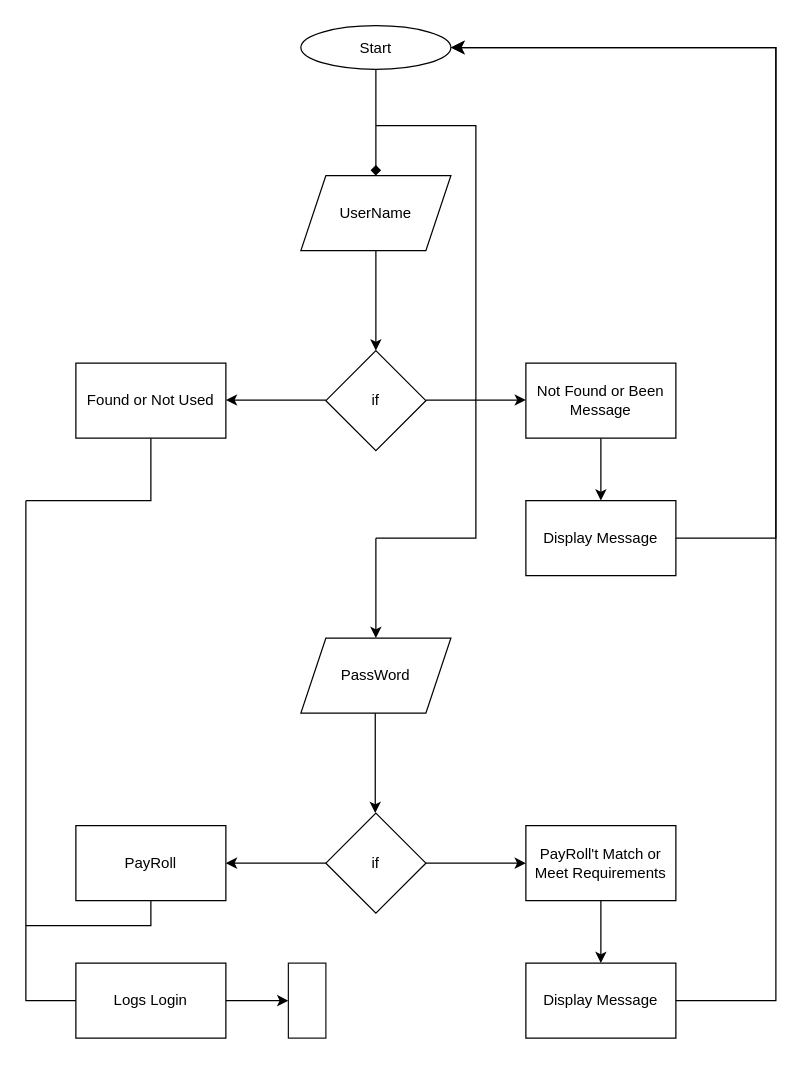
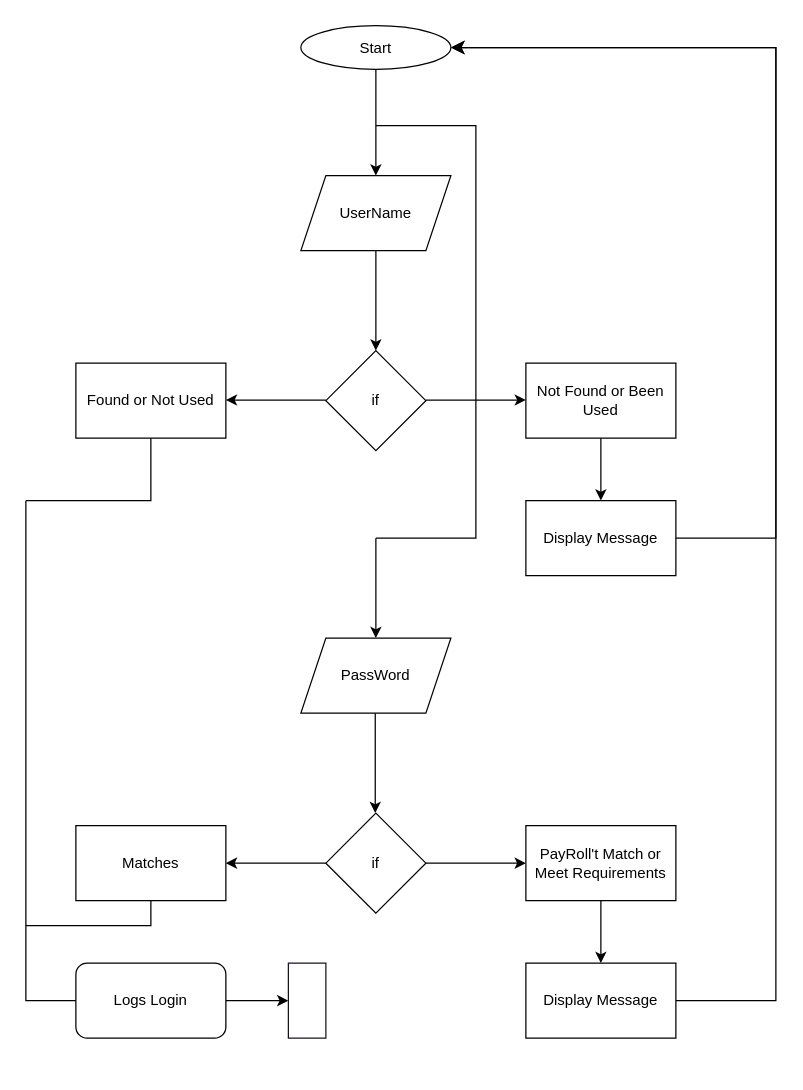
edge "Start" -> "UserName": arrowhead diamond -> classic
node "Not Found or Been Message": label "Not Found or Been Message" -> "Not Found or Been Used"
node "PayRoll": label "PayRoll" -> "Matches"
node "Logs Login": shape rectangle -> rounded rectangle
